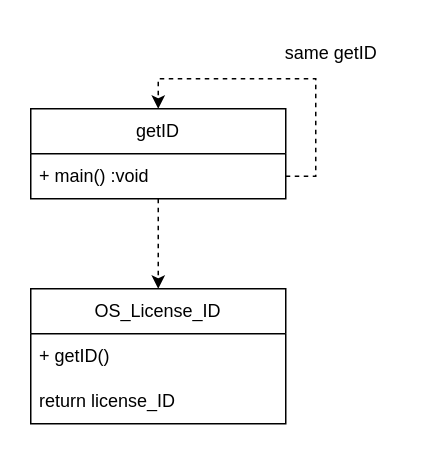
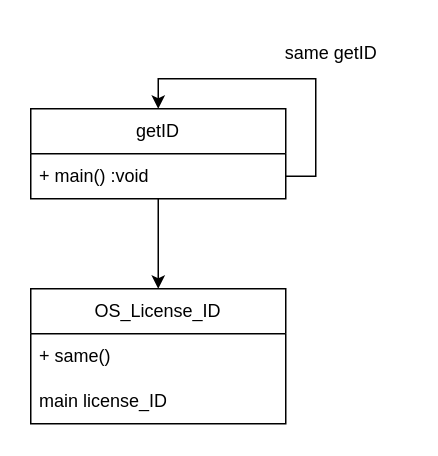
edge "+ main() :void" -> "getID": style dashed -> solid
edge "Item 3" -> "OS_License_ID": style dashed -> solid
node "+ getID()": label "+ getID()" -> "+ same()"
node "return license_ID": label "return license_ID" -> "main license_ID"
